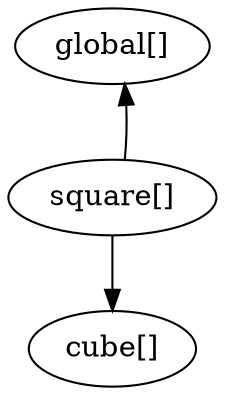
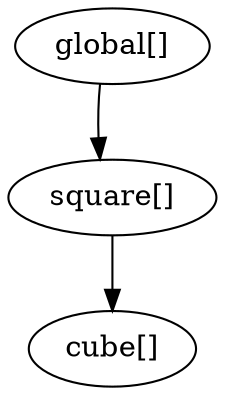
edge "square[]" -> "global[]": reversed
